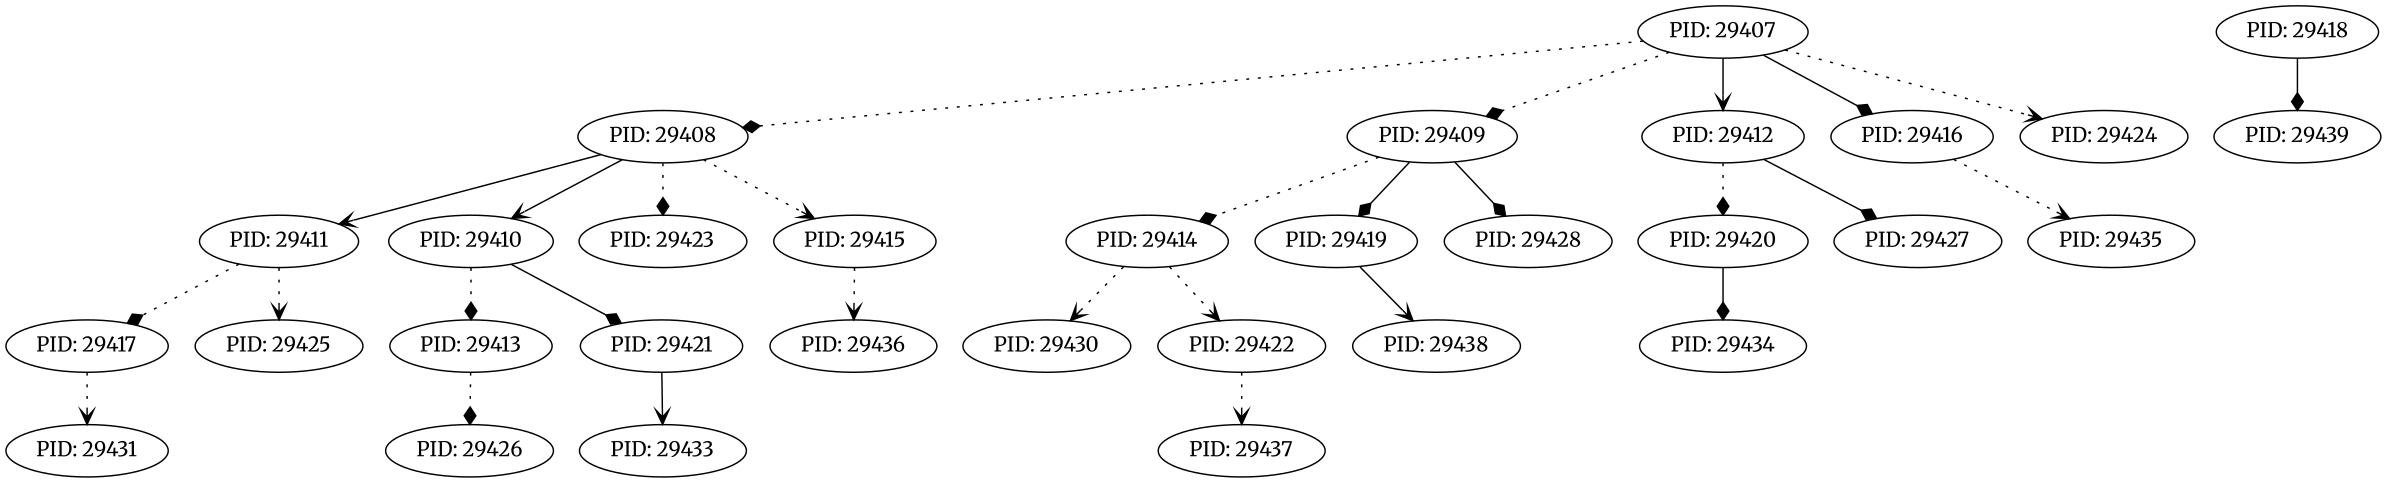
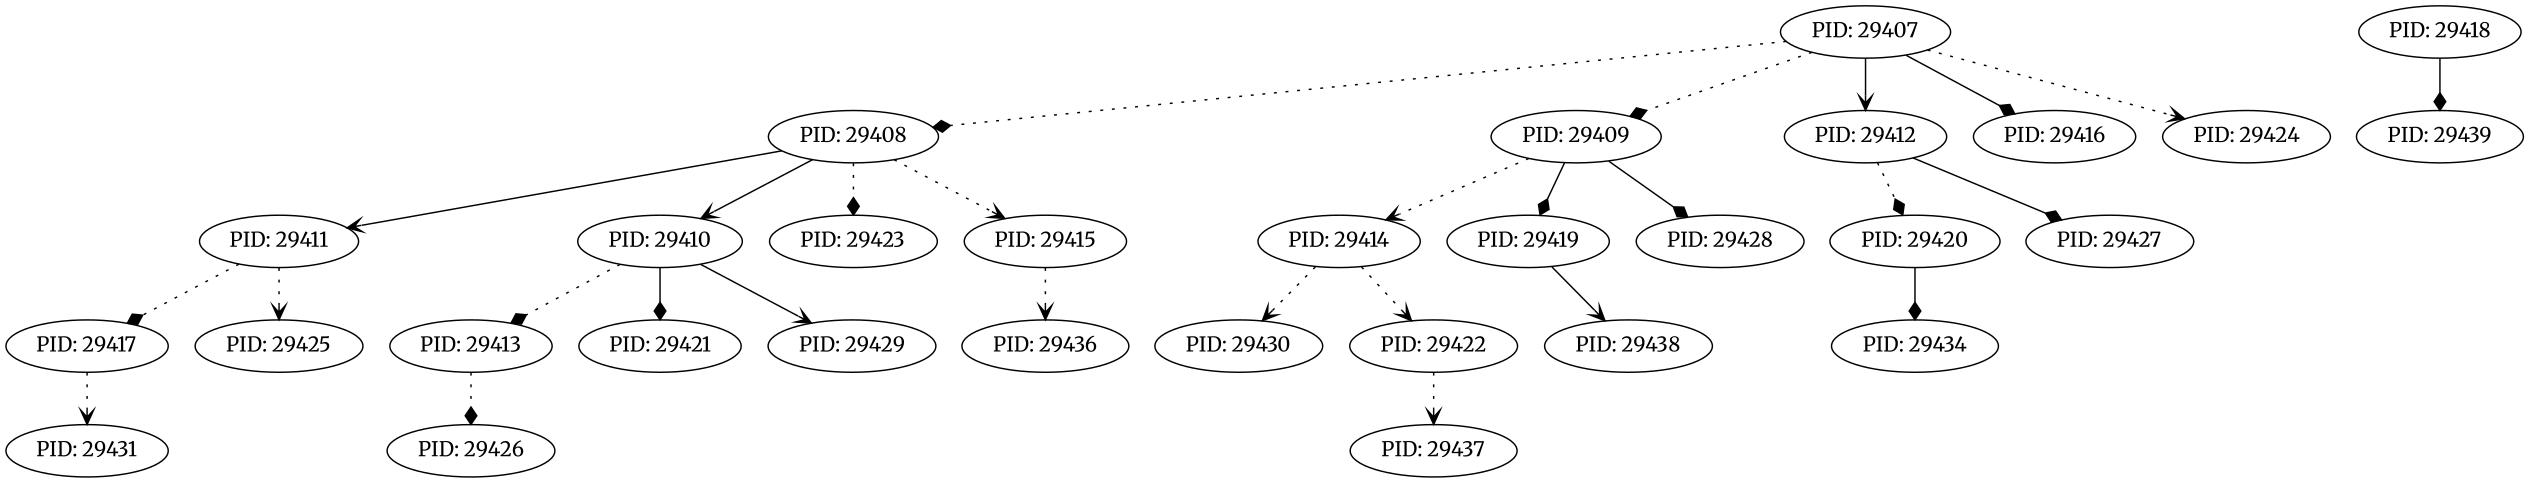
edge "PID: 29409" -> "PID: 29414": arrowhead diamond -> vee
node "PID: 29435": removed
node "PID: 29429": added
node "PID: 29433": removed
